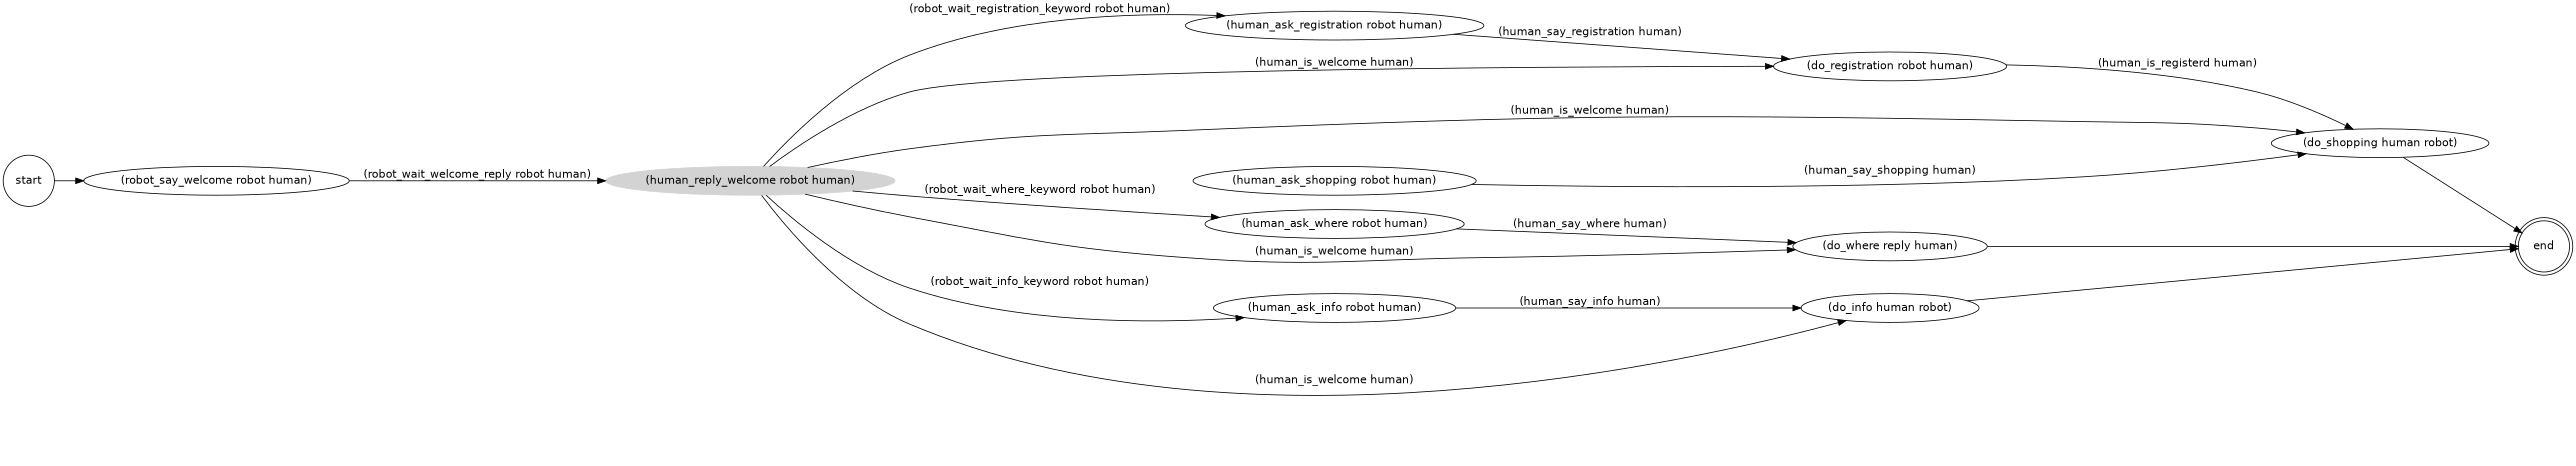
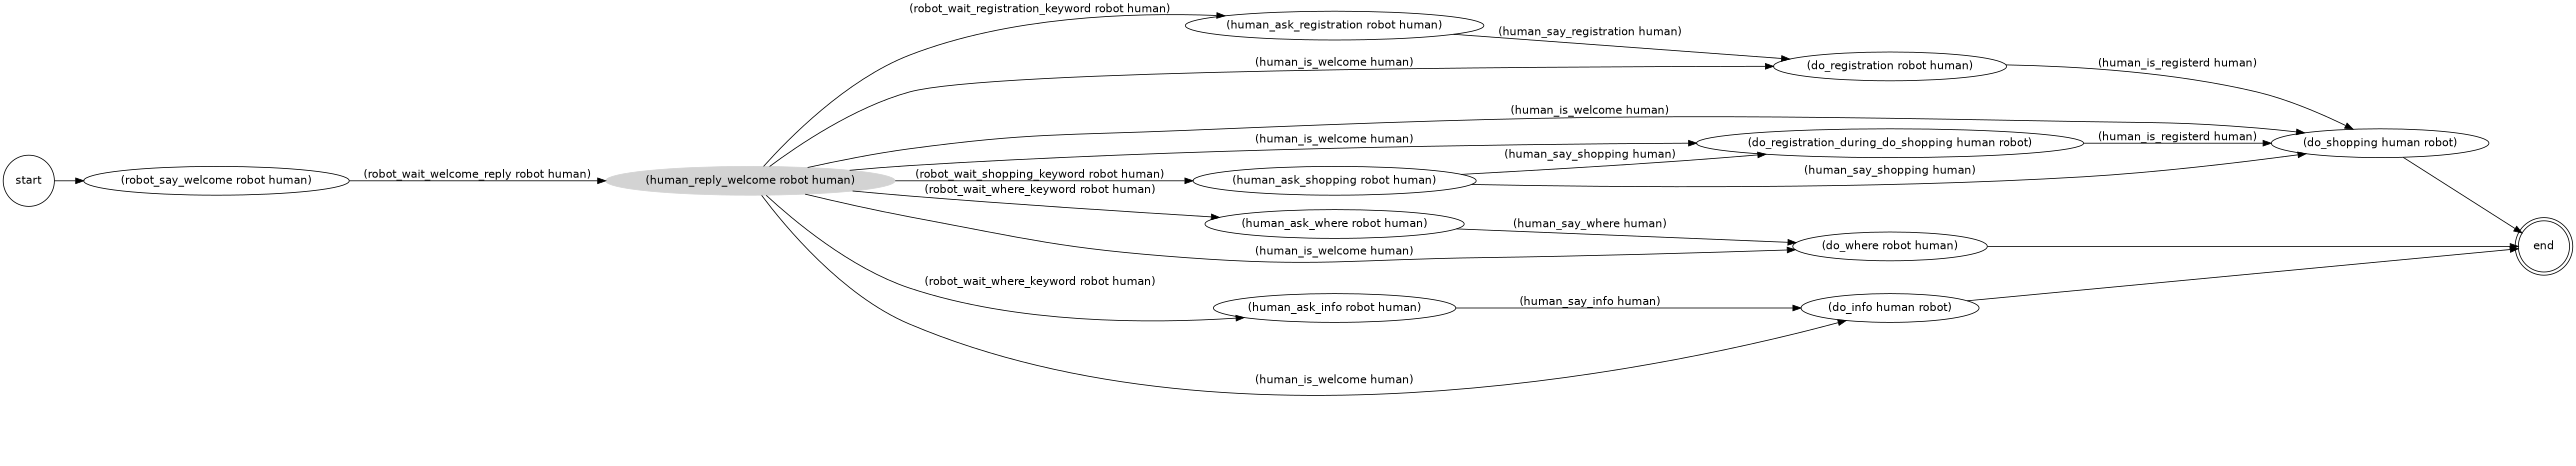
node "(do_registration_during_do_shopping human robot)": added
edge "(human_reply_welcome robot human)" -> "(human_ask_shopping robot human)": added, label "(robot_wait_shopping_keyword robot human)"
node "(do_where reply human)": label "(do_where reply human)" -> "(do_where robot human)"
edge "(human_reply_welcome robot human)" -> "(human_ask_info robot human)": label "(robot_wait_info_keyword robot human)" -> "(robot_wait_where_keyword robot human)"
